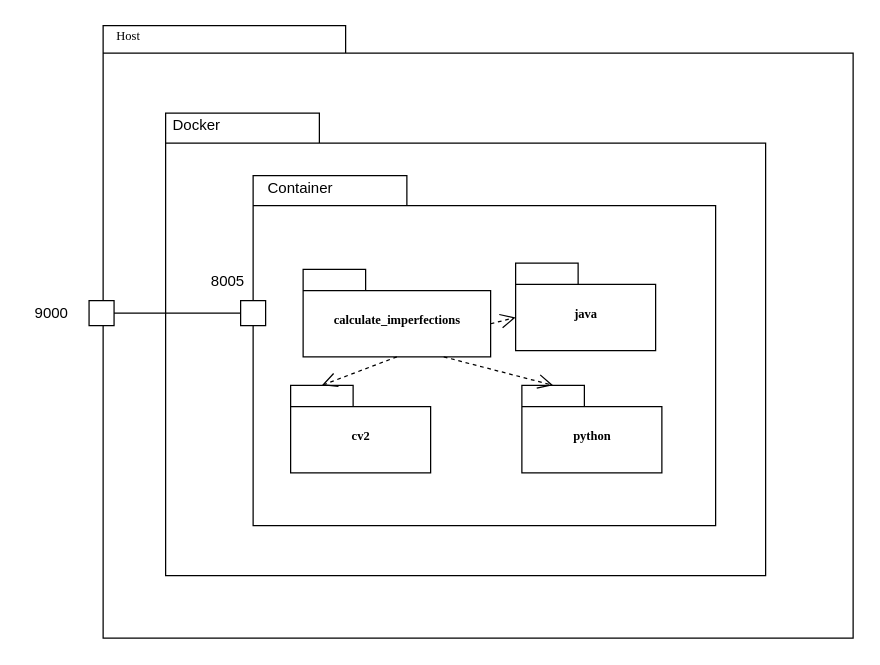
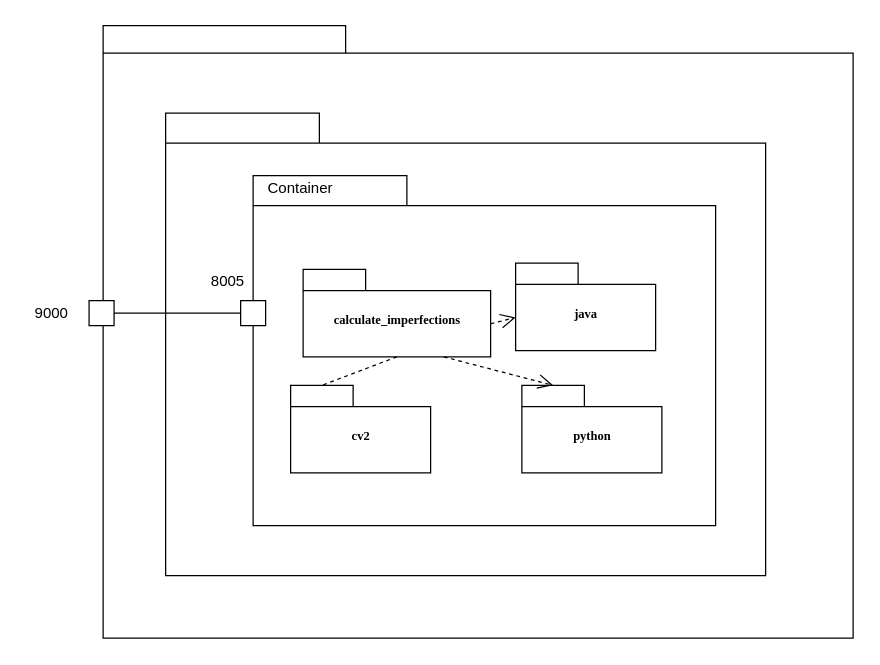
node "Host": removed
node "Docker": removed
edge "calculate_imperfections" -> "cv2": arrowhead open -> none
